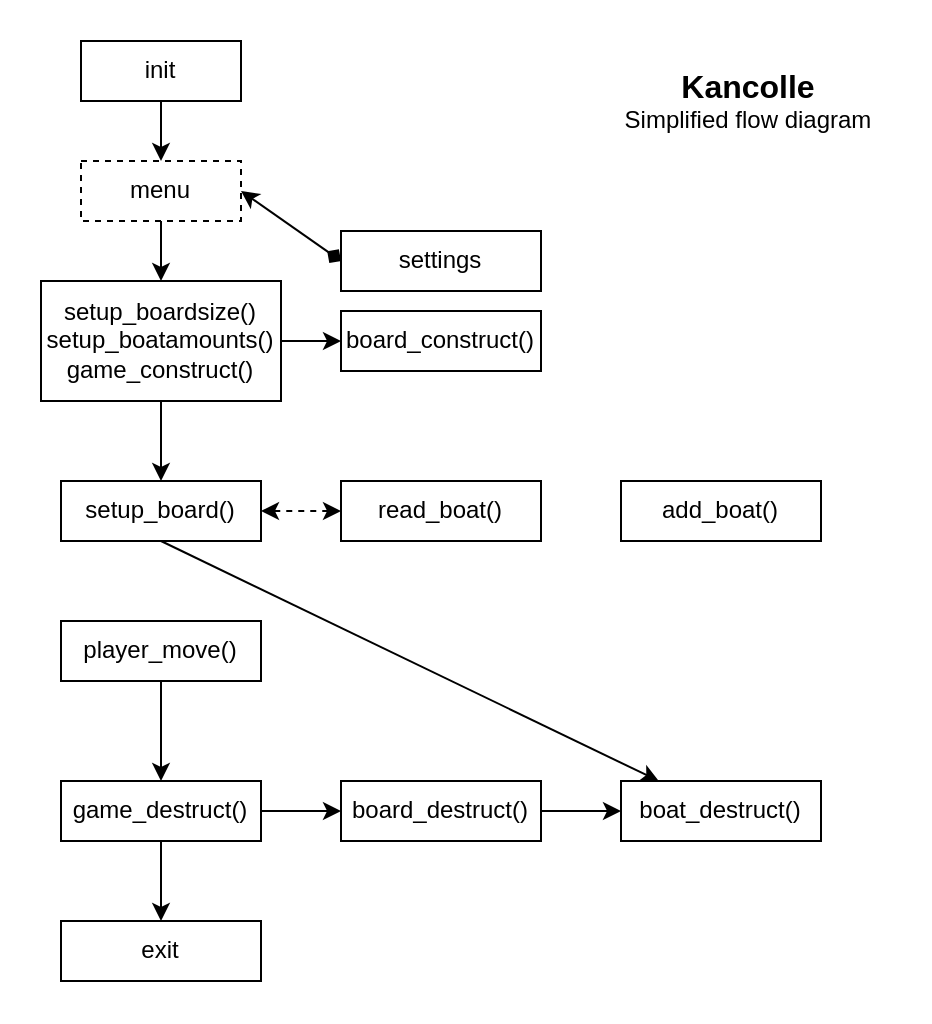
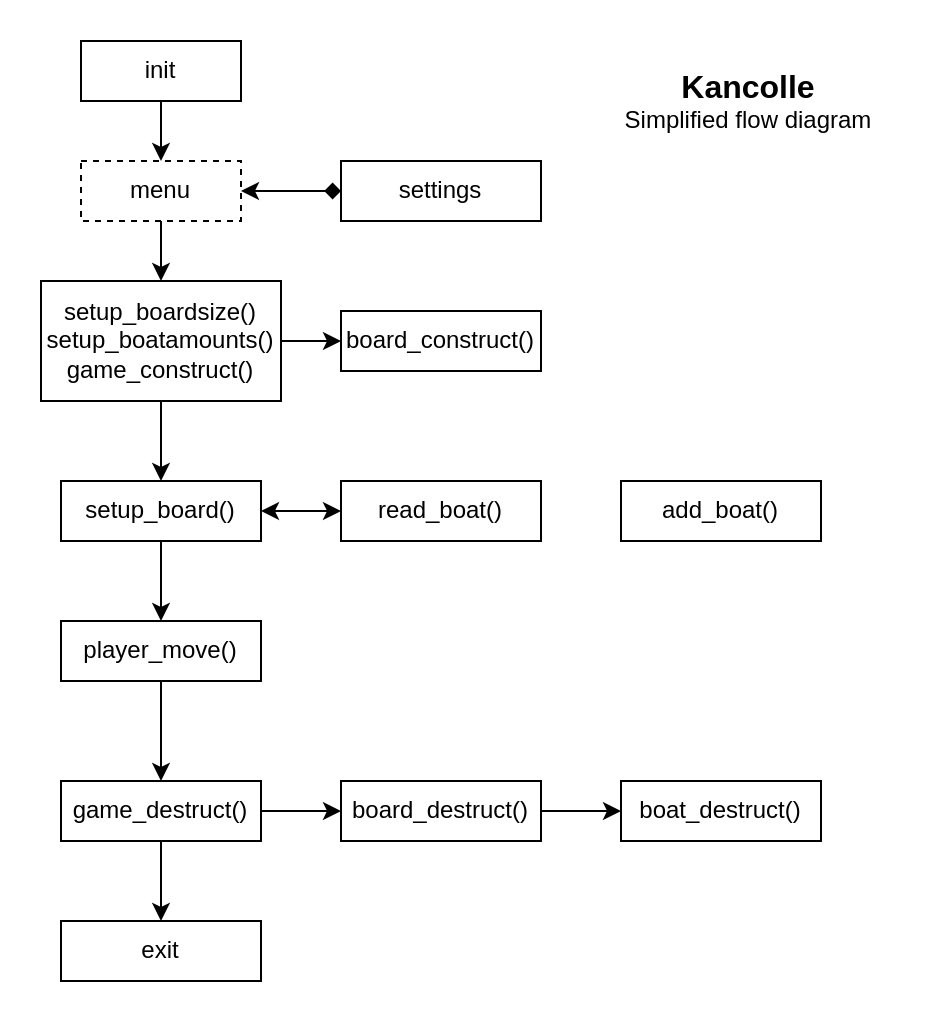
node "settings": moved (441, 261) -> (441, 191)
edge "setup_board()" -- "read_boat()": style dashed -> solid
edge "setup_board()" -> "boat_destruct()": now "setup_board()" -> "player_move()"
